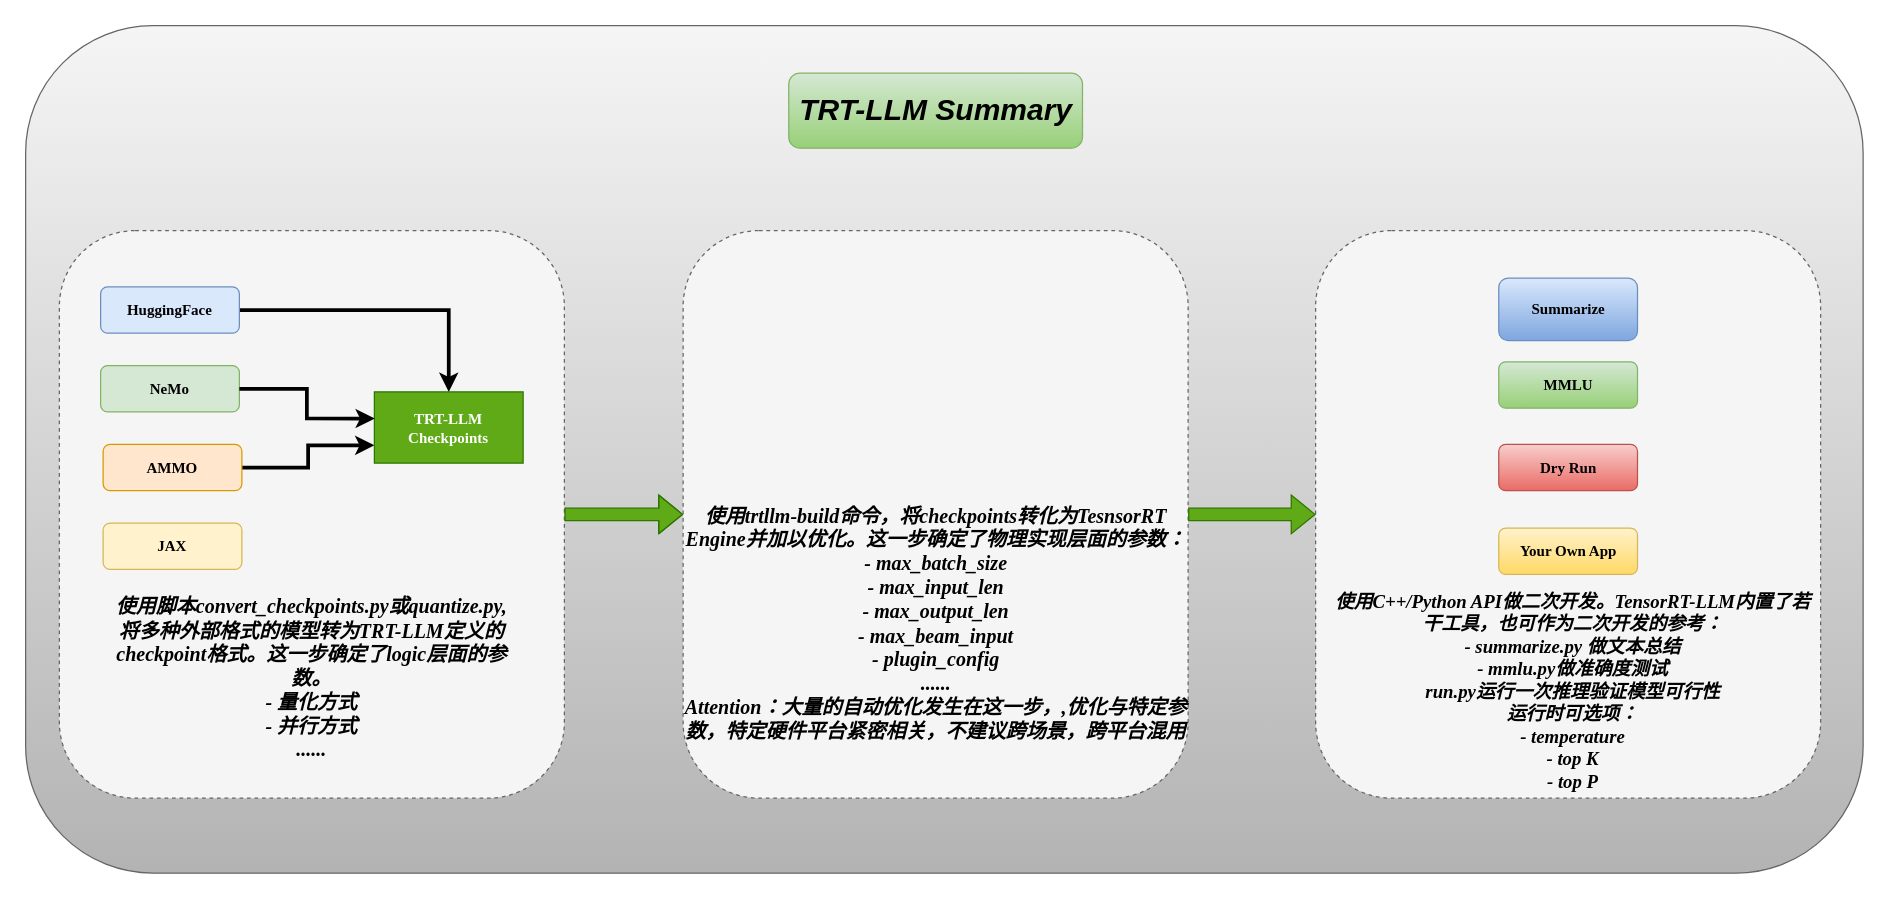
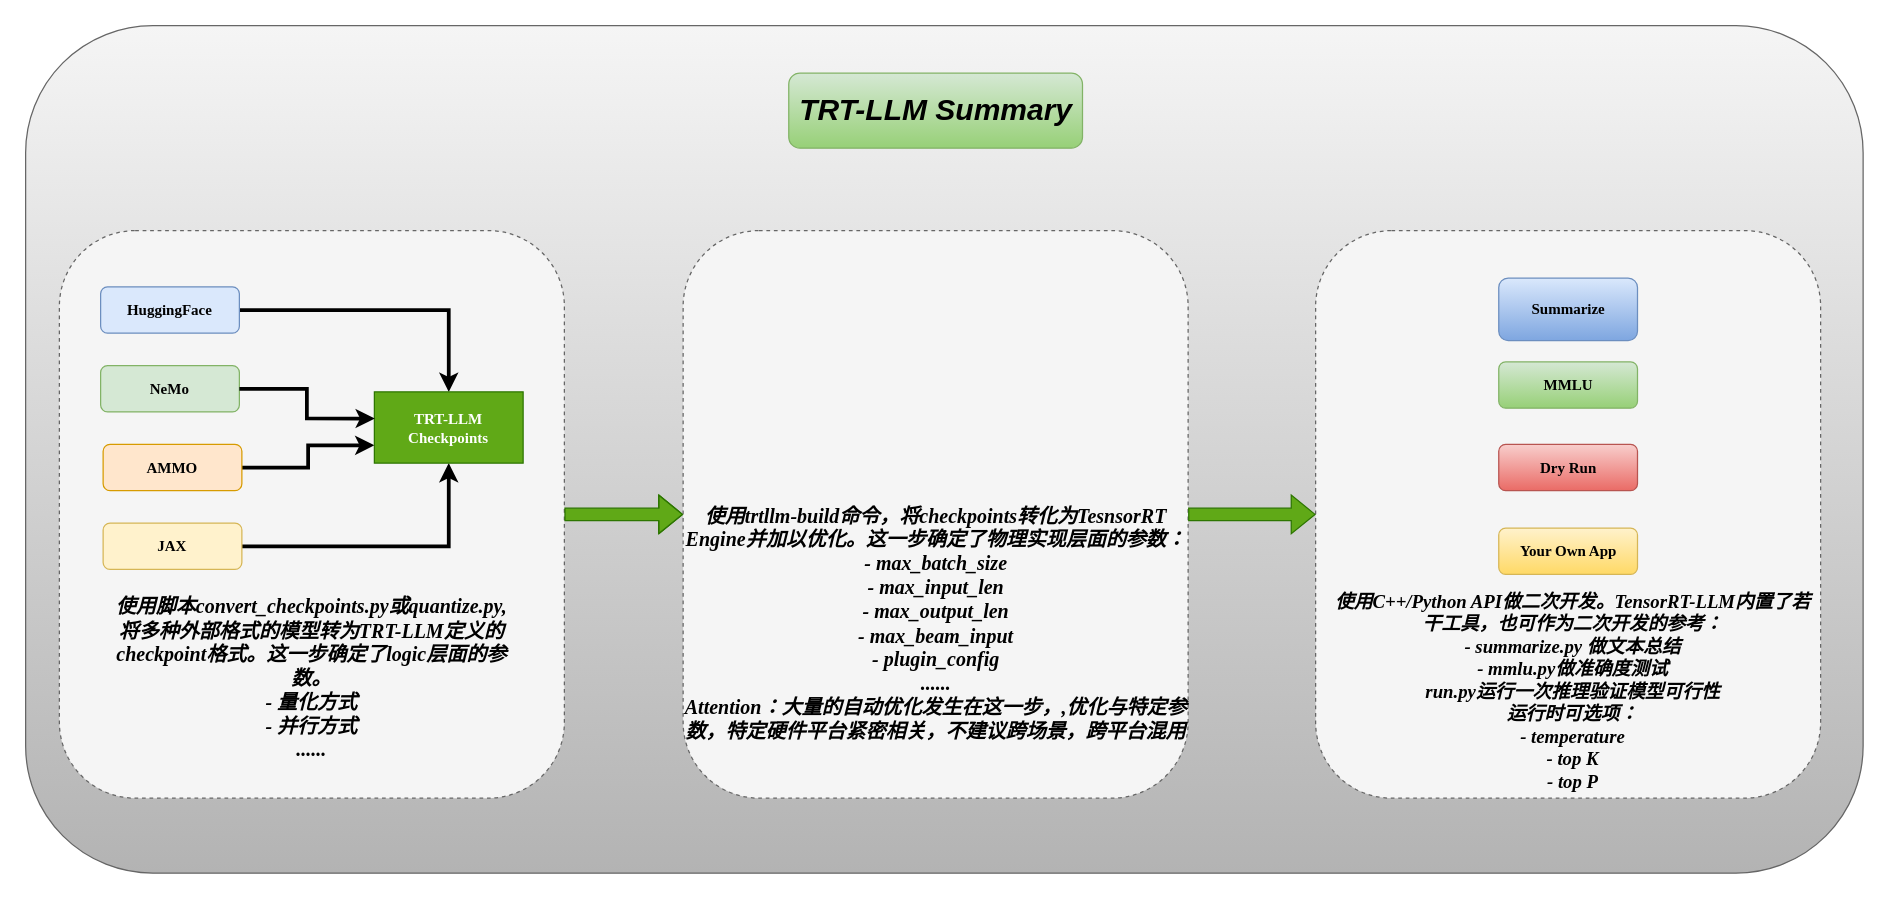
edge "JAX" -> "TRT-LLM Checkpoints": added
